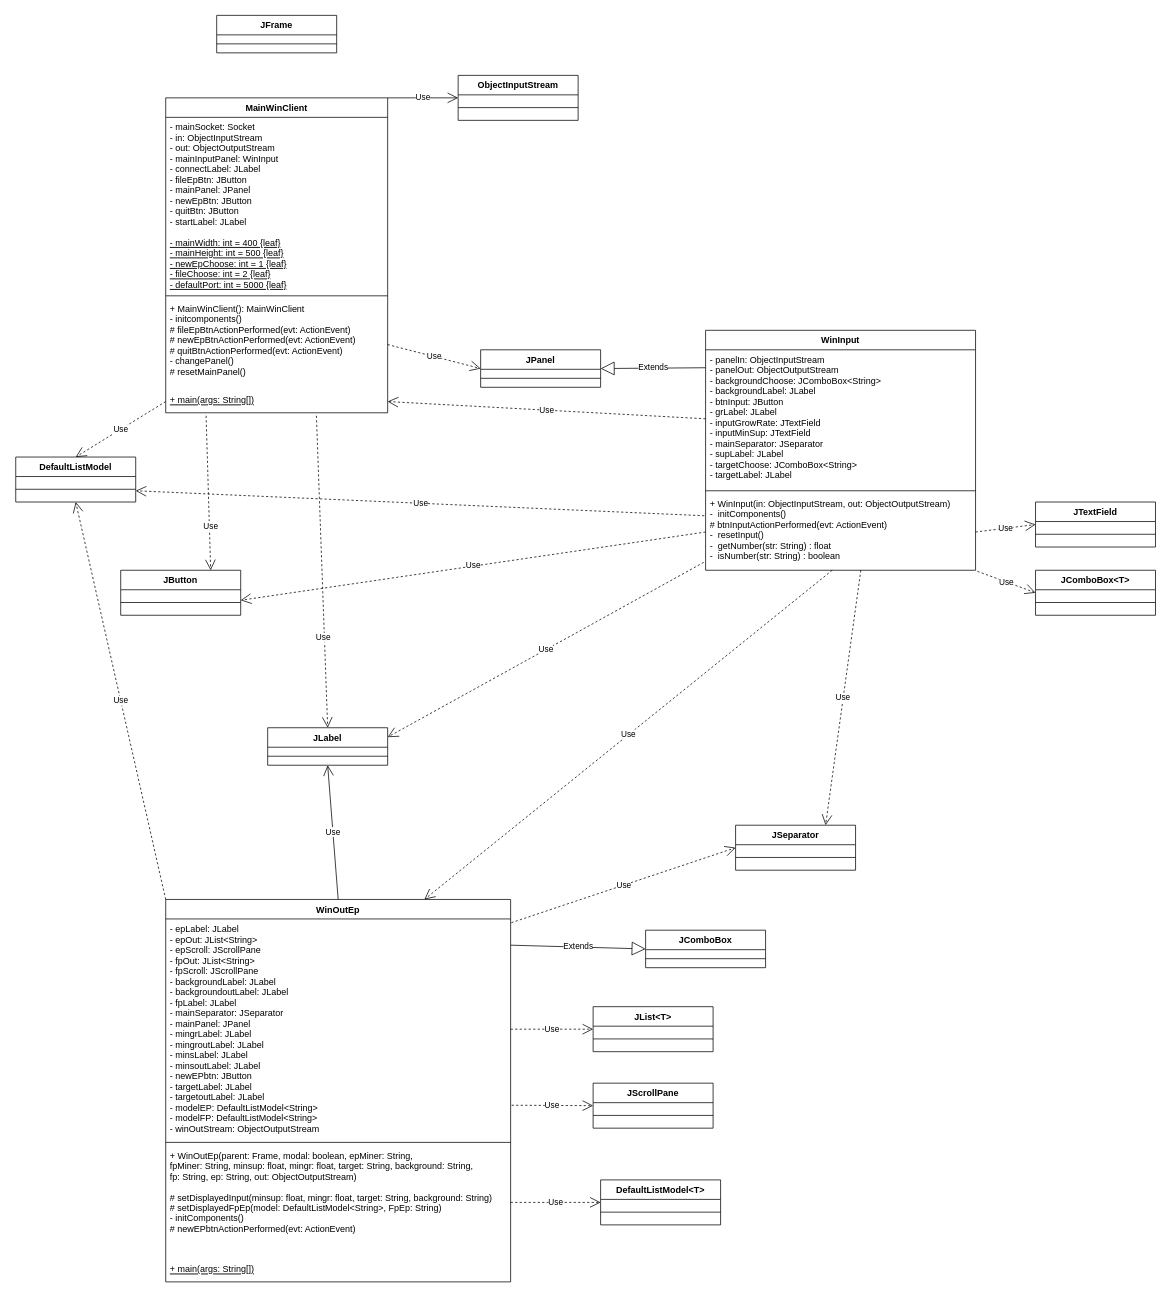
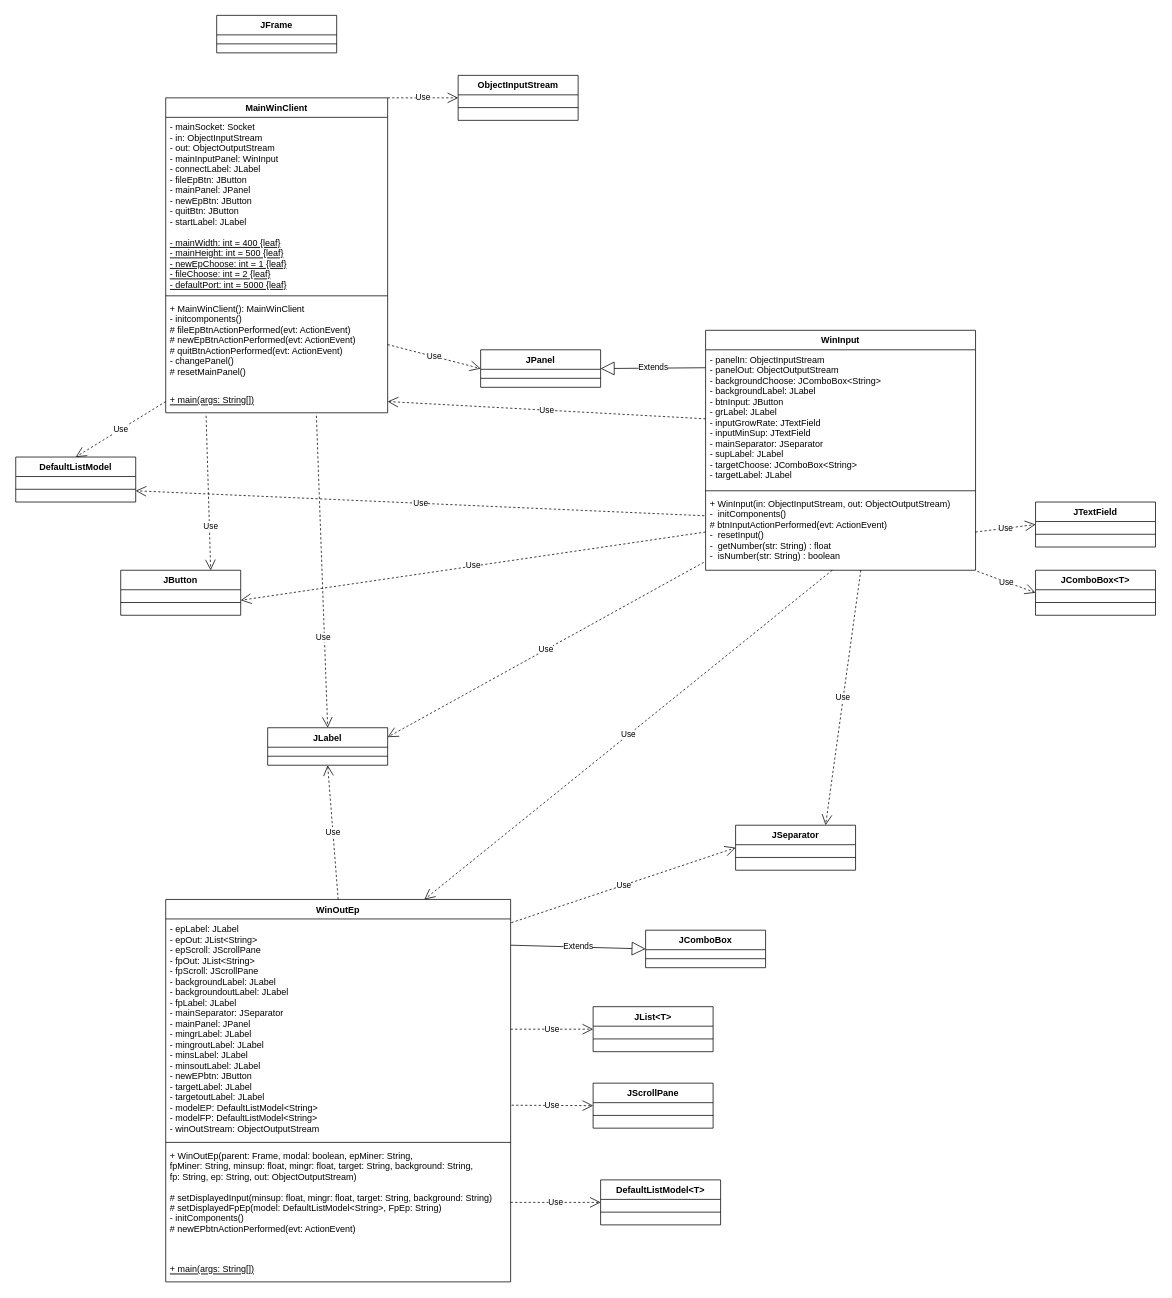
edge "MainWinClient" -> "ObjectInputStream": style solid -> dashed
edge "WinOutEp" -> "DefaultListModel": removed, label "Use"
edge "WinOutEp" -> "JLabel": style solid -> dashed
